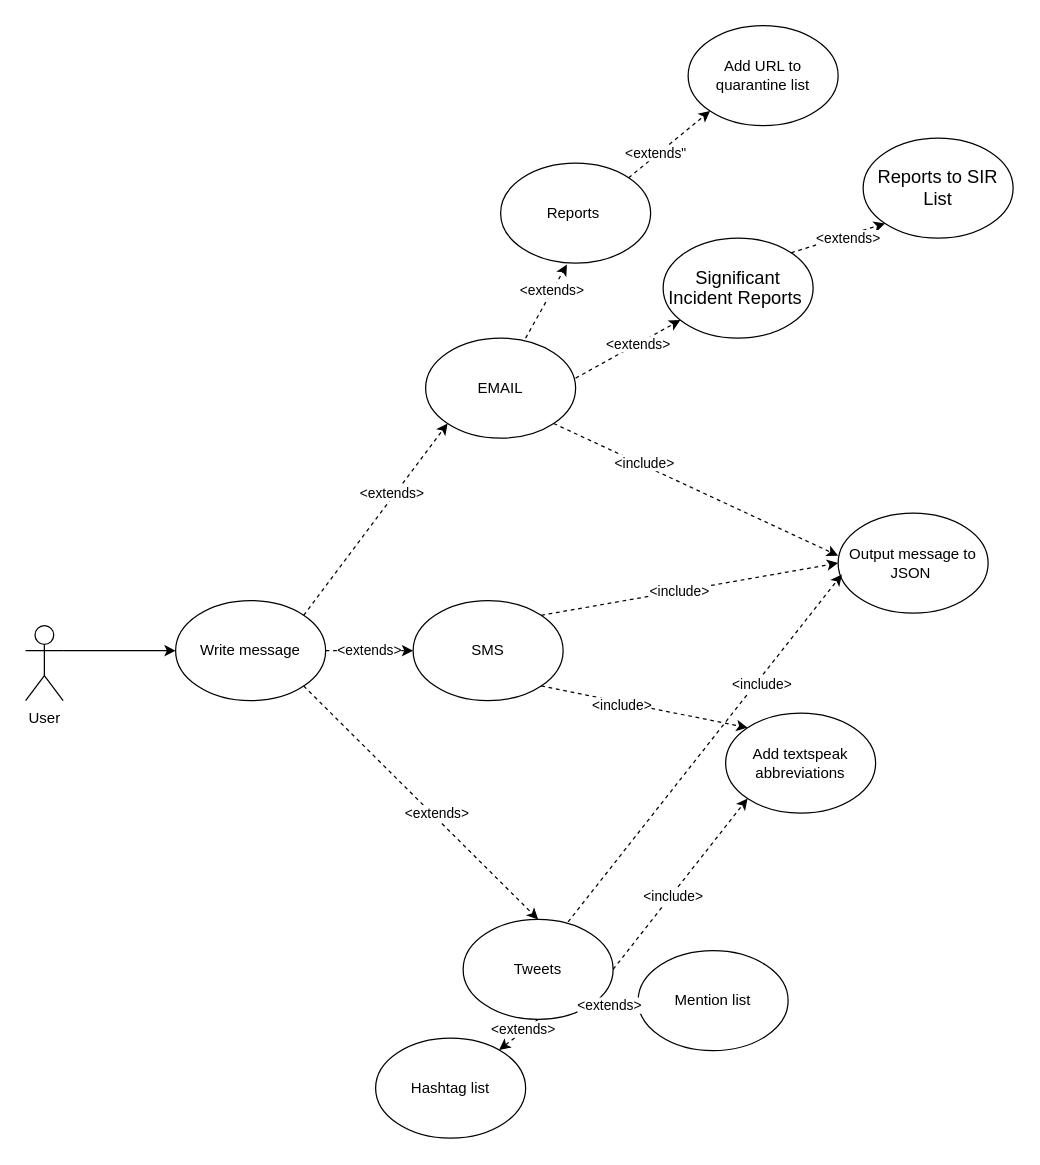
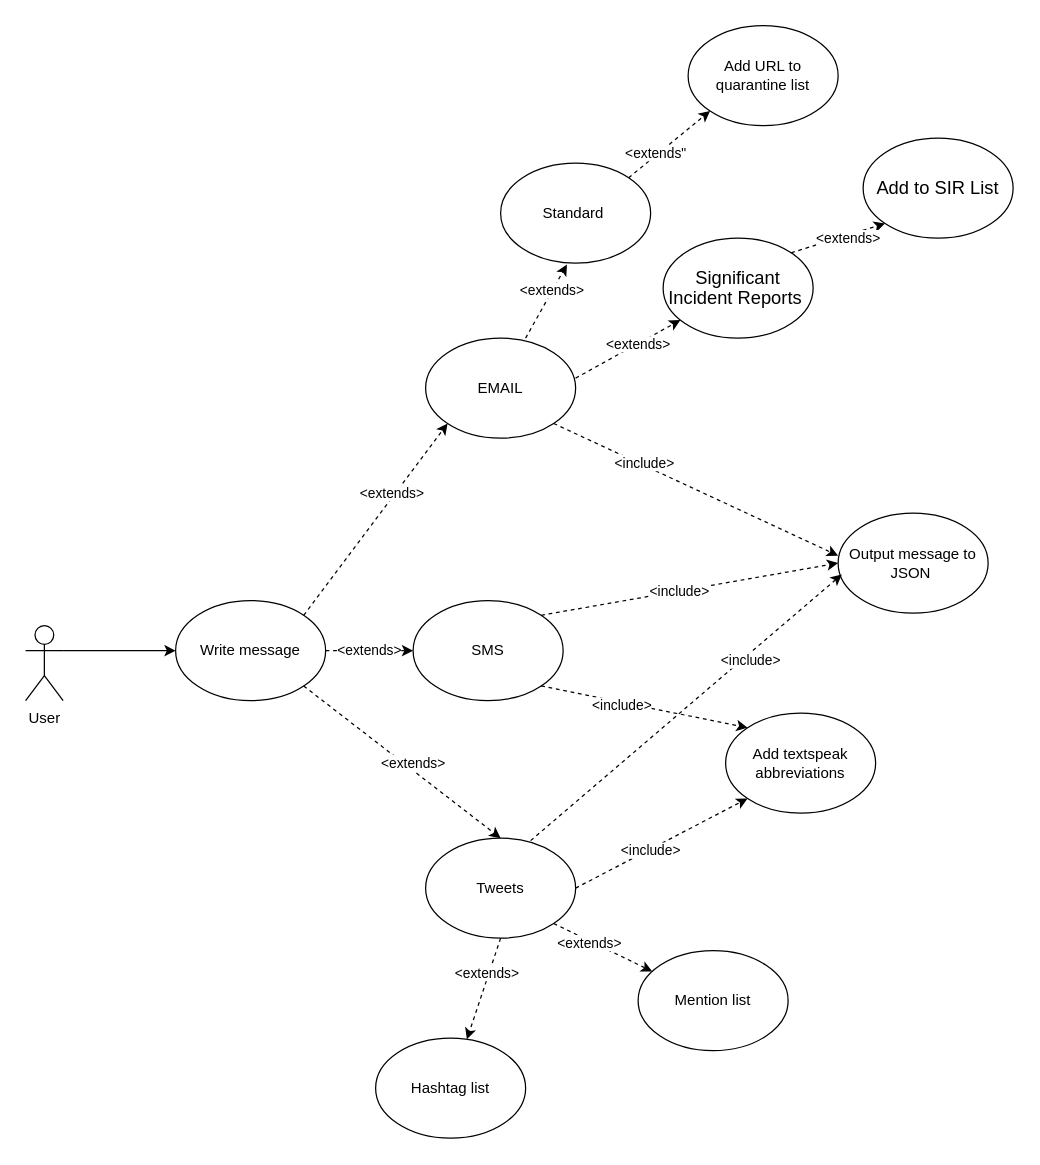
node "Reports to SIR List": label "Reports to SIR List" -> "Add to SIR List"
node "Reports": label "Reports" -> "Standard"
node "Tweets": moved (538, 969) -> (501, 888)
